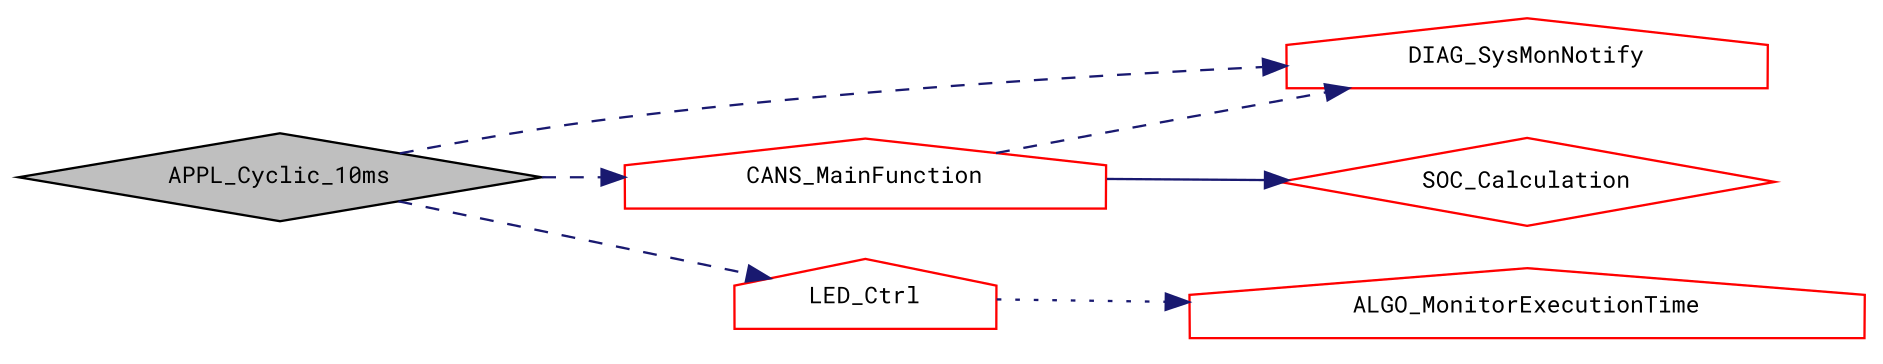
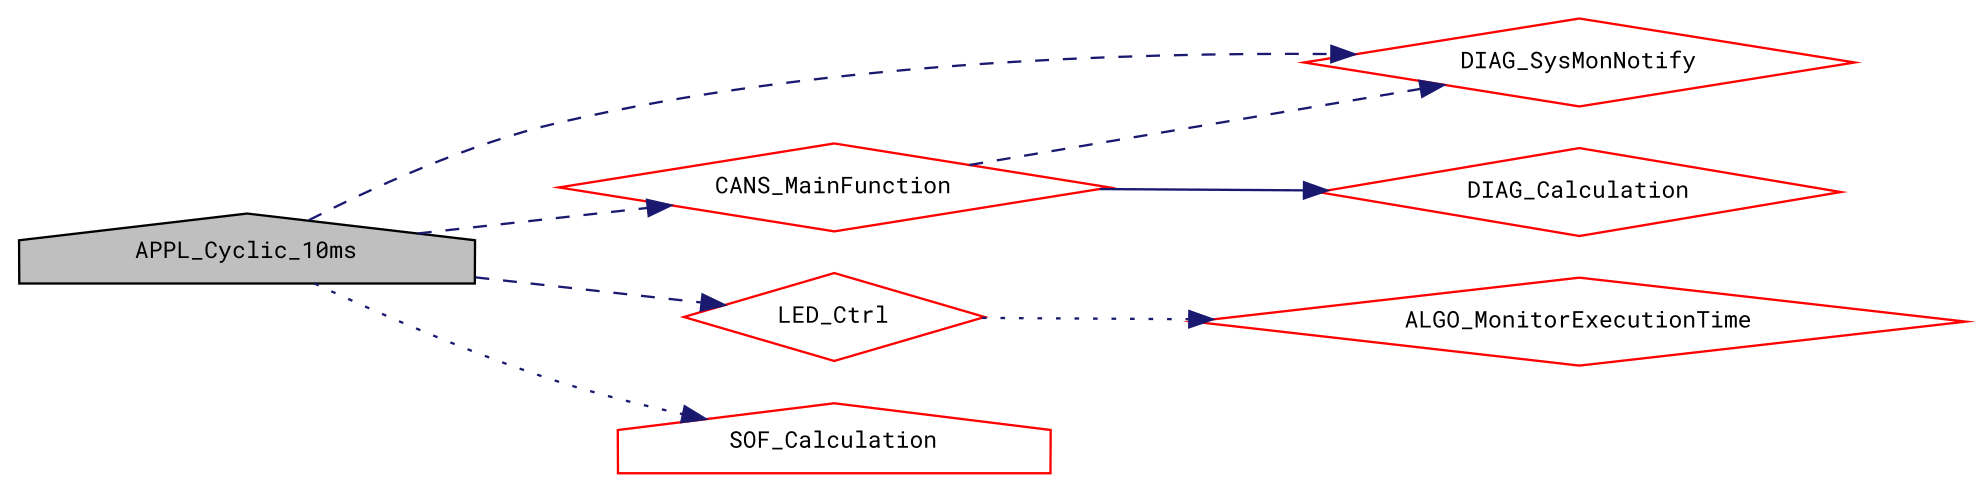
node "DIAG_SysMonNotify": shape house -> diamond
node "APPL_Cyclic_10ms": shape diamond -> house
node "CANS_MainFunction": shape house -> diamond
node "SOC_Calculation": label "SOC_Calculation" -> "DIAG_Calculation"
node "LED_Ctrl": shape house -> diamond
node "ALGO_MonitorExecutionTime": shape house -> diamond
node "SOF_Calculation": added
